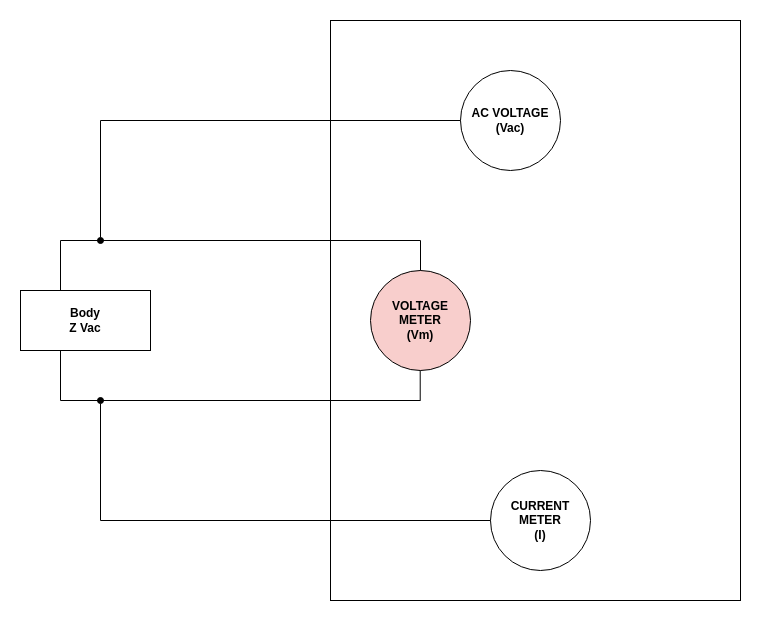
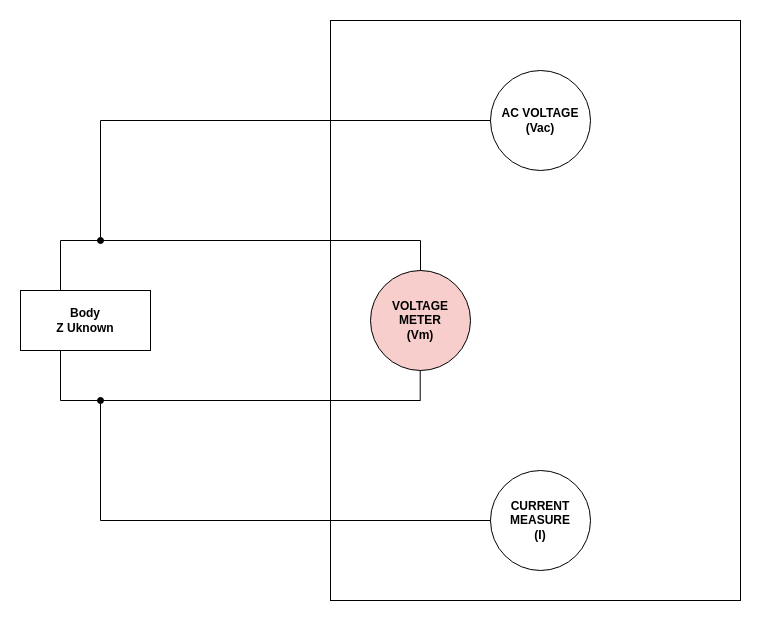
node "AC VOLTAGE (Vac)": moved (511, 121) -> (541, 121)
node "Body Z Vac": label "Body Z Vac" -> "Body Z Uknown"
node "CURRENT METER (I)": label "CURRENT METER (I)" -> "CURRENT MEASURE (I)"
